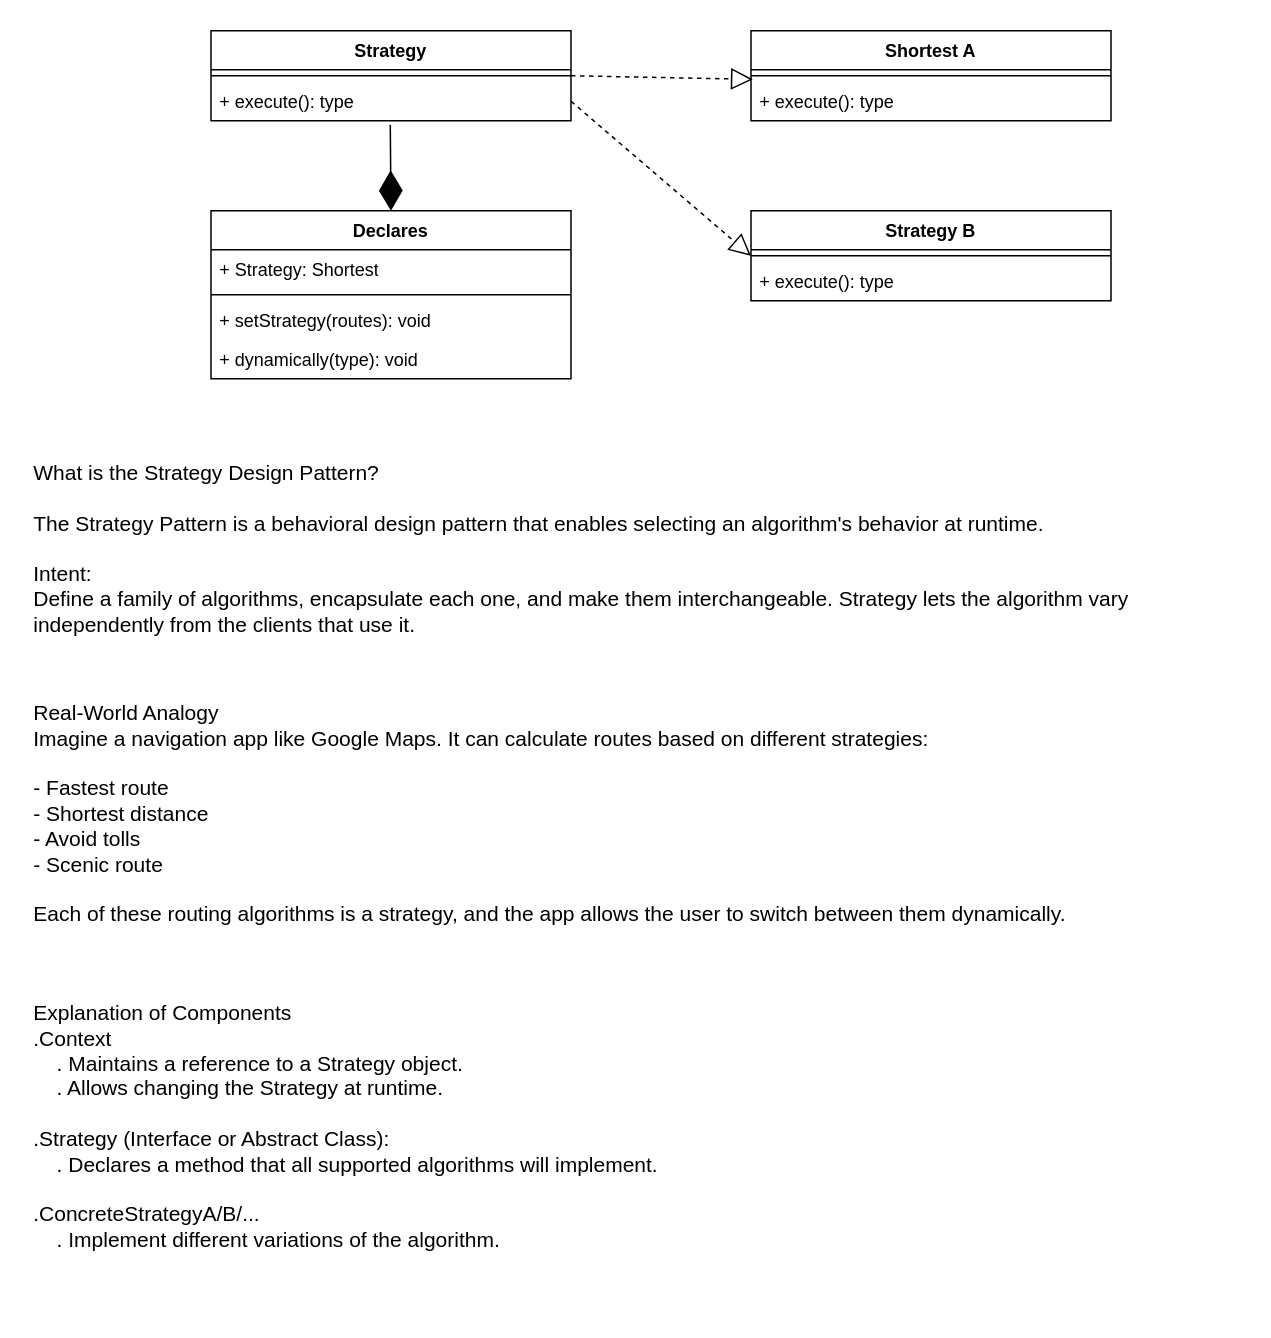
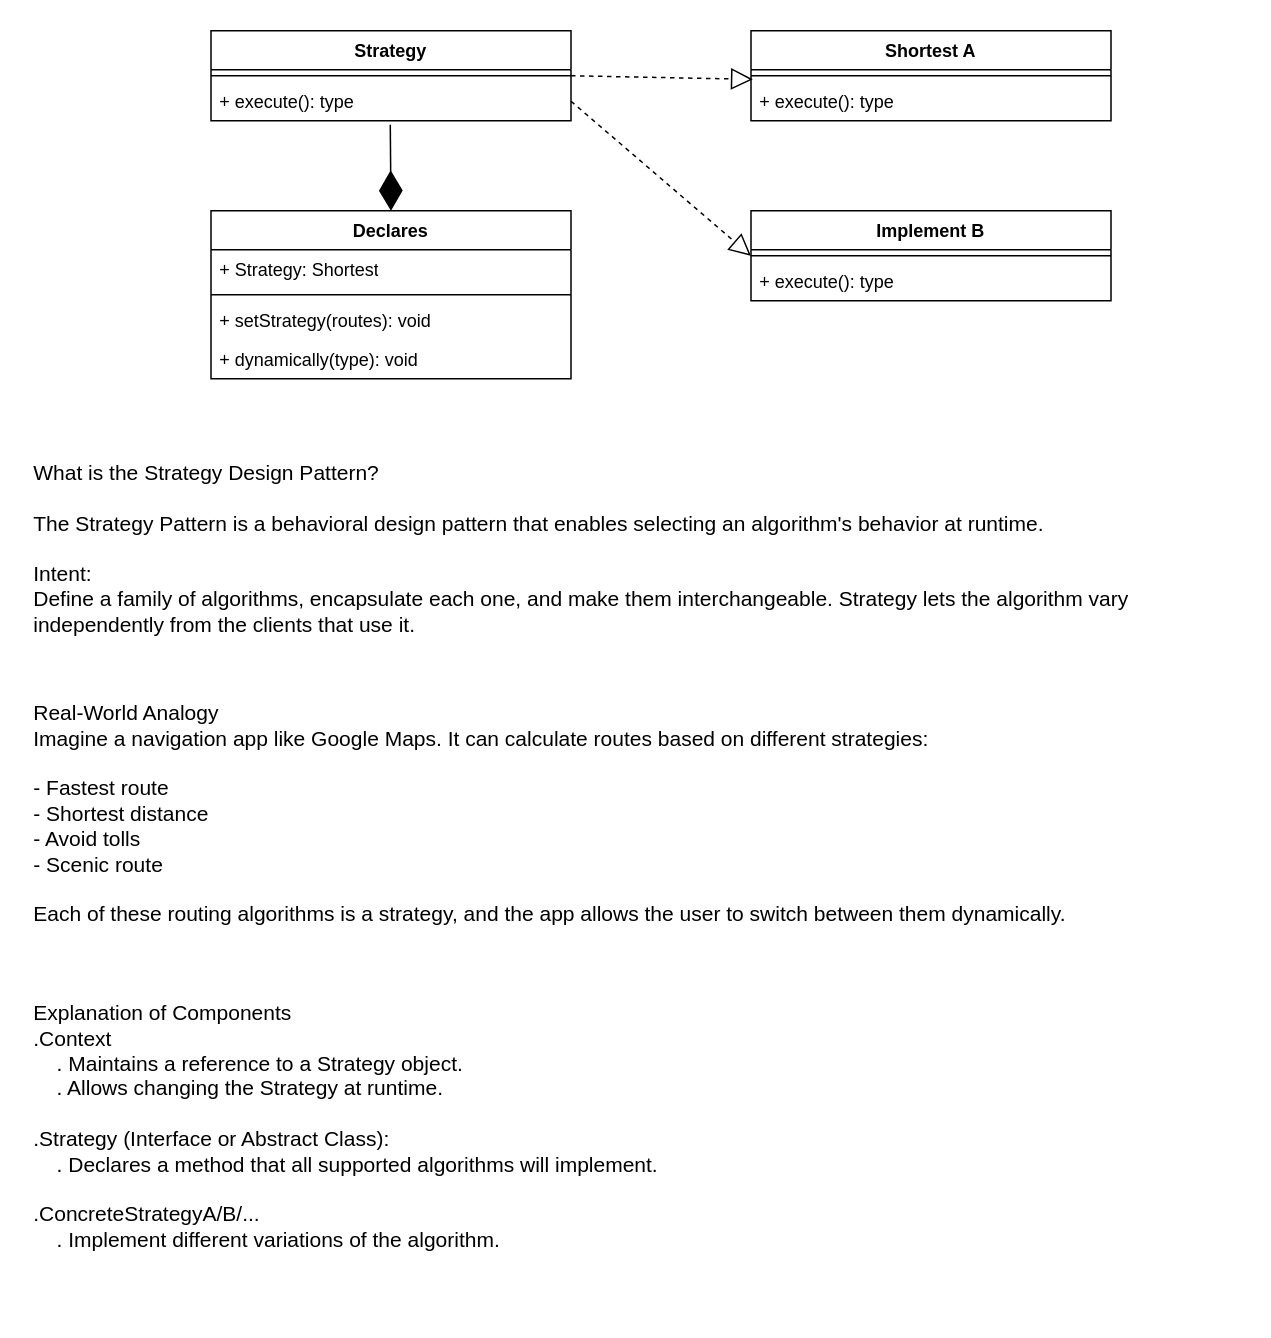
node "Strategy B": label "Strategy B" -> "Implement B"
